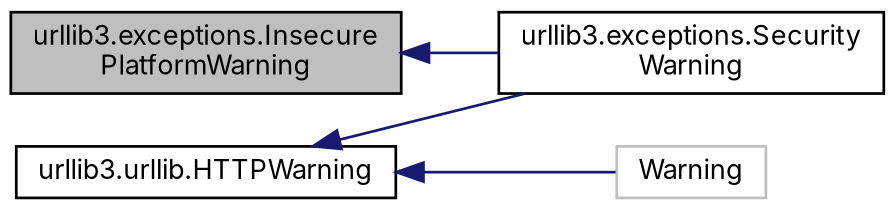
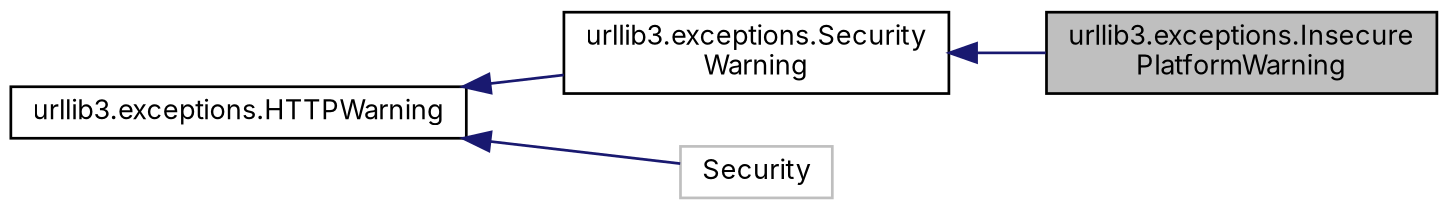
edge "urllib3.exceptions.Security Warning" -> "urllib3.exceptions.Insecure PlatformWarning": reversed
node "urllib3.urllib.HTTPWarning": label "urllib3.urllib.HTTPWarning" -> "urllib3.exceptions.HTTPWarning"
node "Warning": label "Warning" -> "Security"
